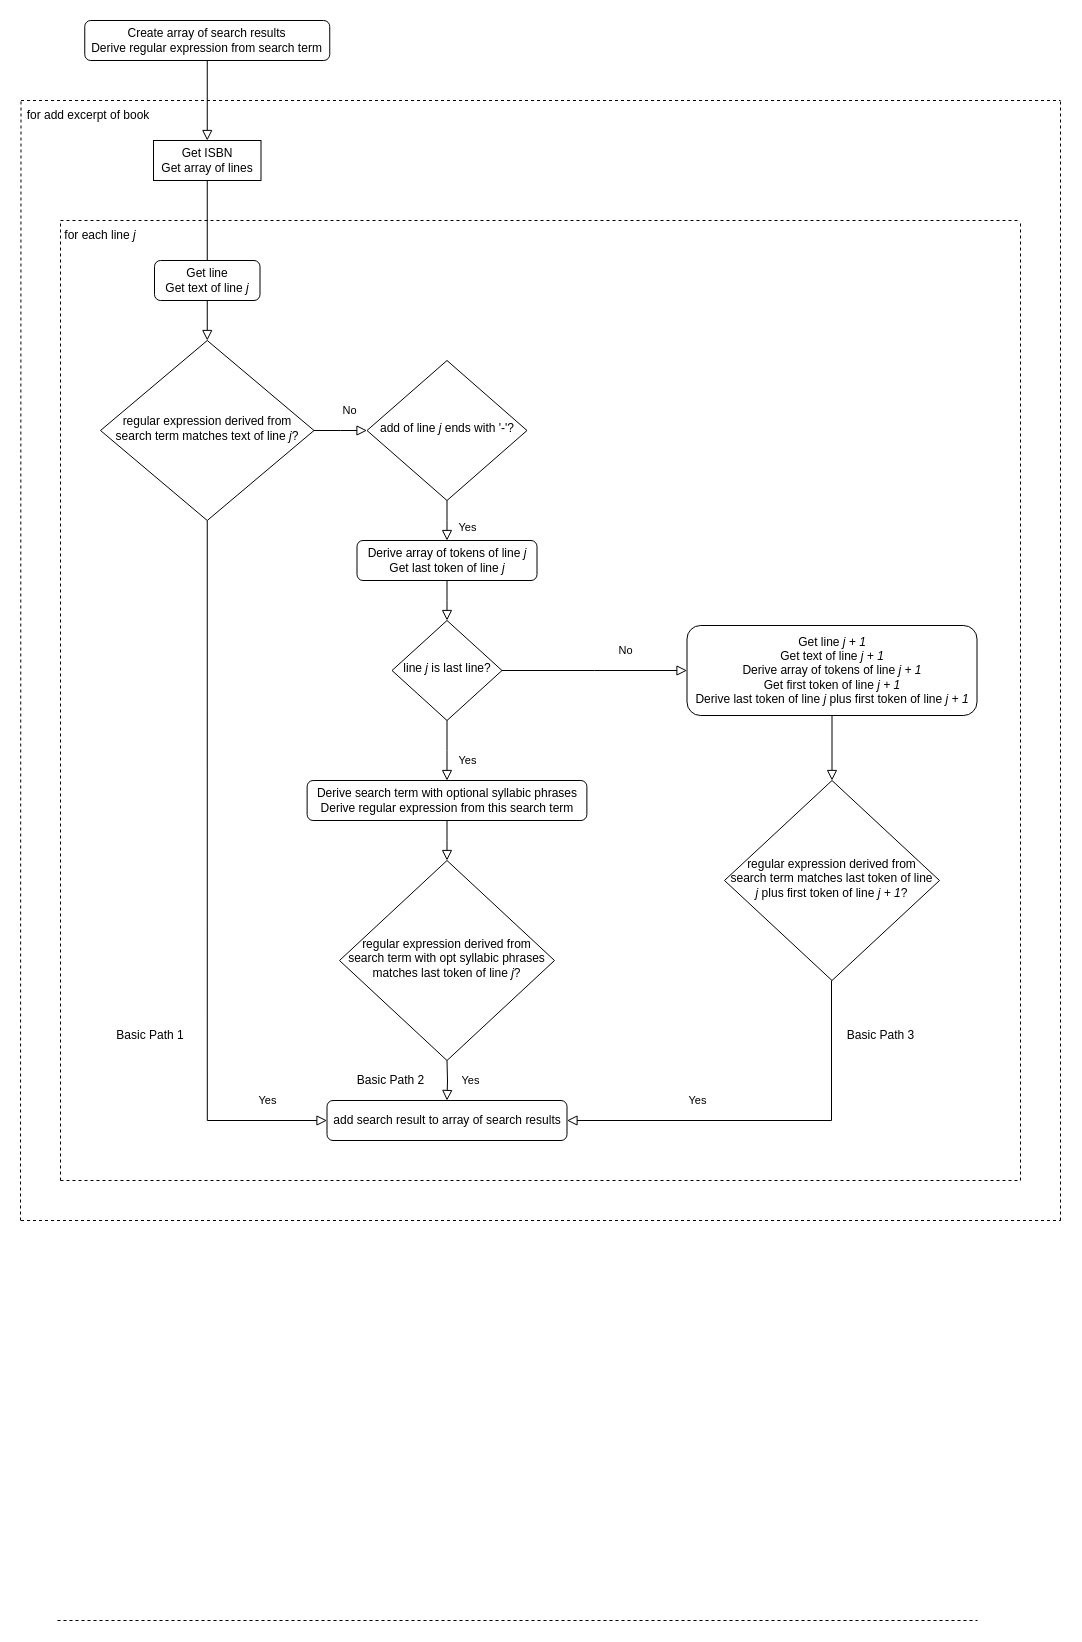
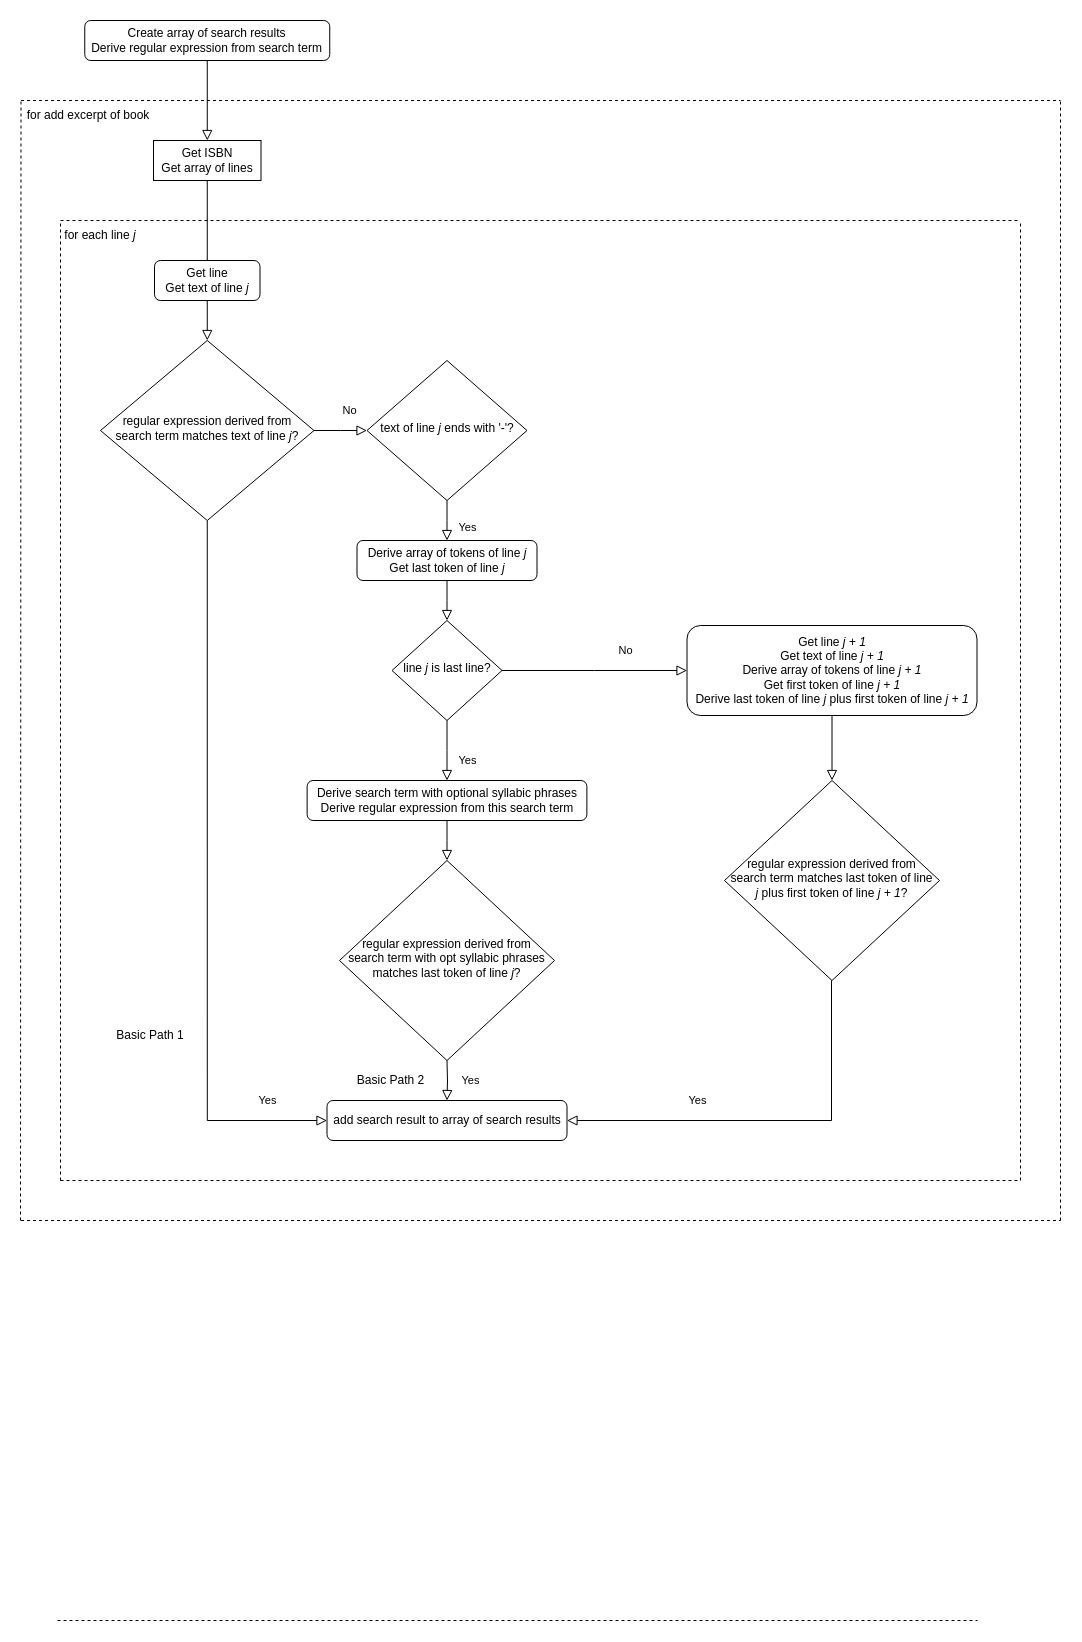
node "add of line j ends with '-'?": label "add of line j ends with '-'?" -> "text of line j ends with '-'?"
node "Basic Path 3": removed
